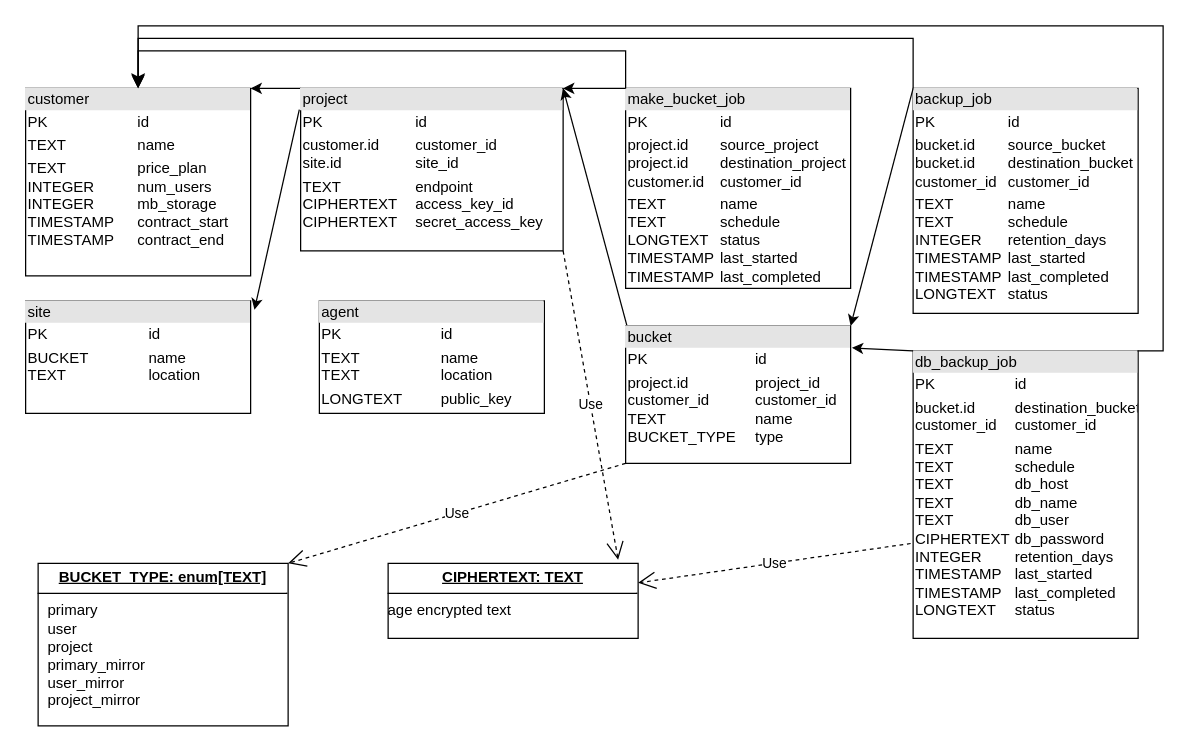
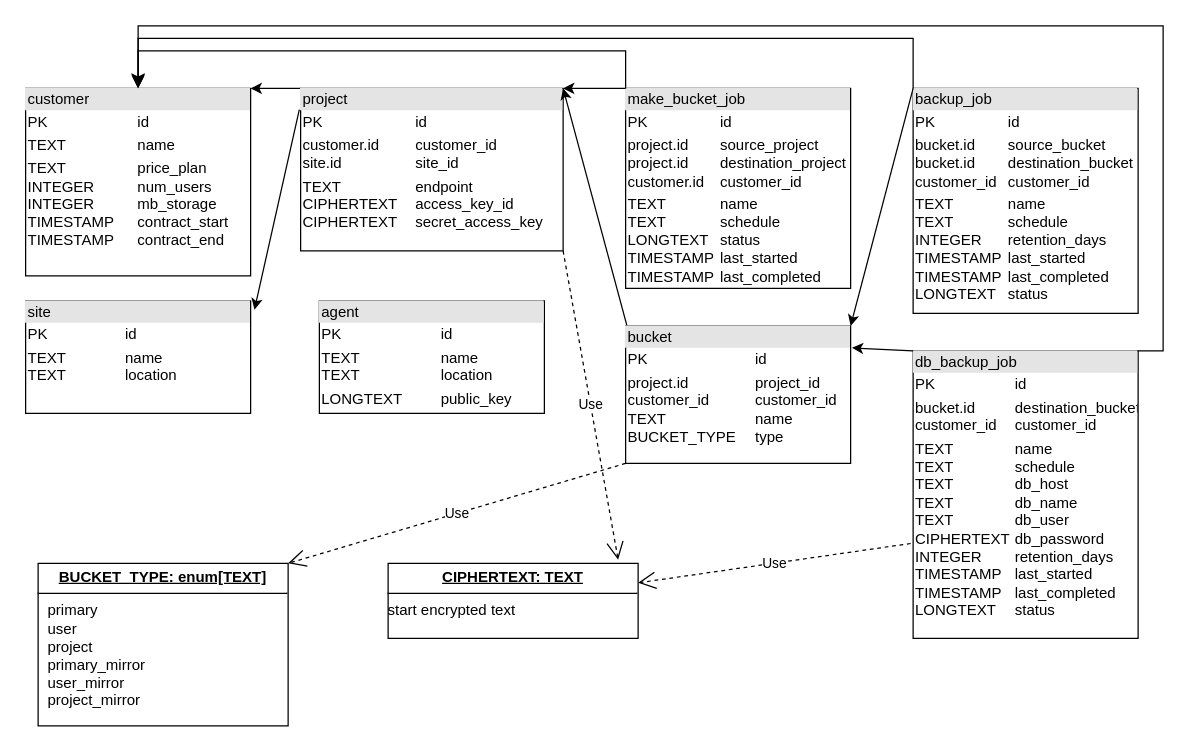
node "site PK id BUCKET TEXT name location": label "site PK id BUCKET TEXT name location" -> "site PK id TEXT TEXT name location"
node "CIPHERTEXT: TEXT age encrypted text": label "CIPHERTEXT: TEXT age encrypted text" -> "CIPHERTEXT: TEXT start encrypted text"
